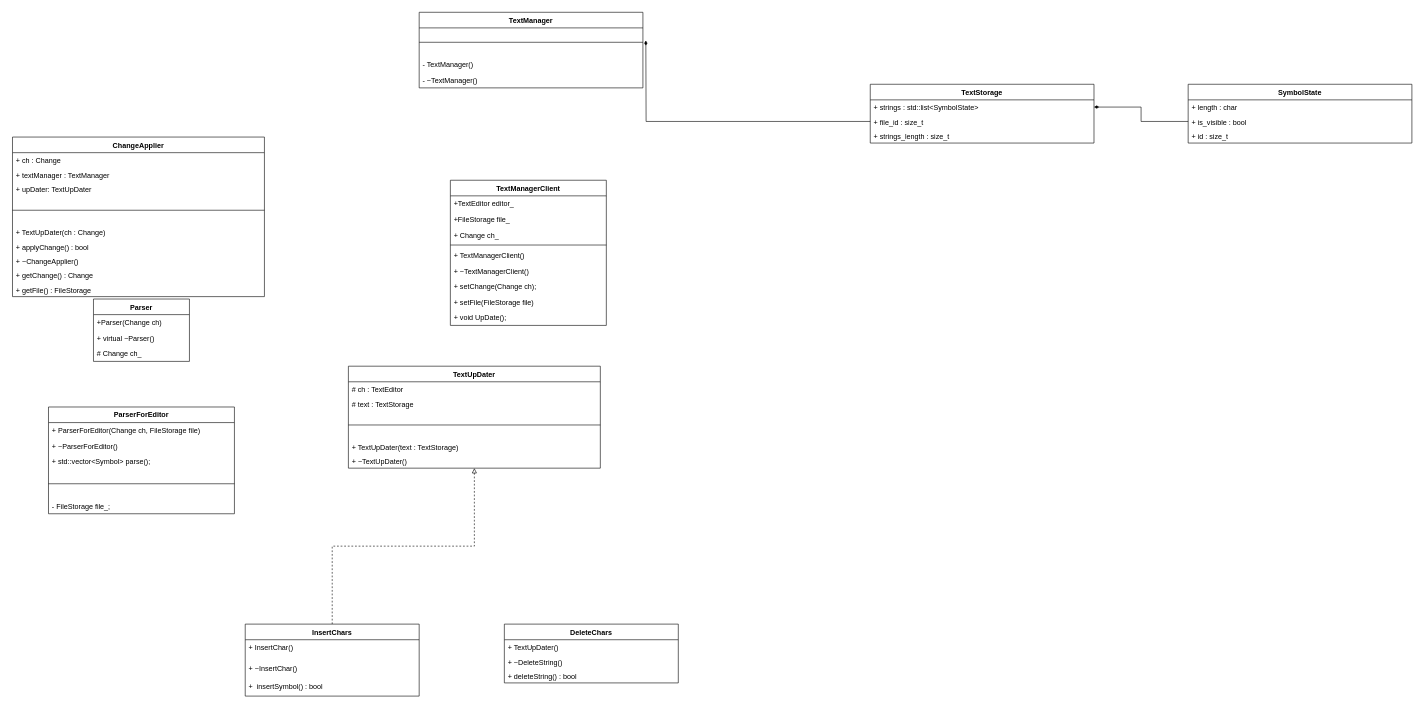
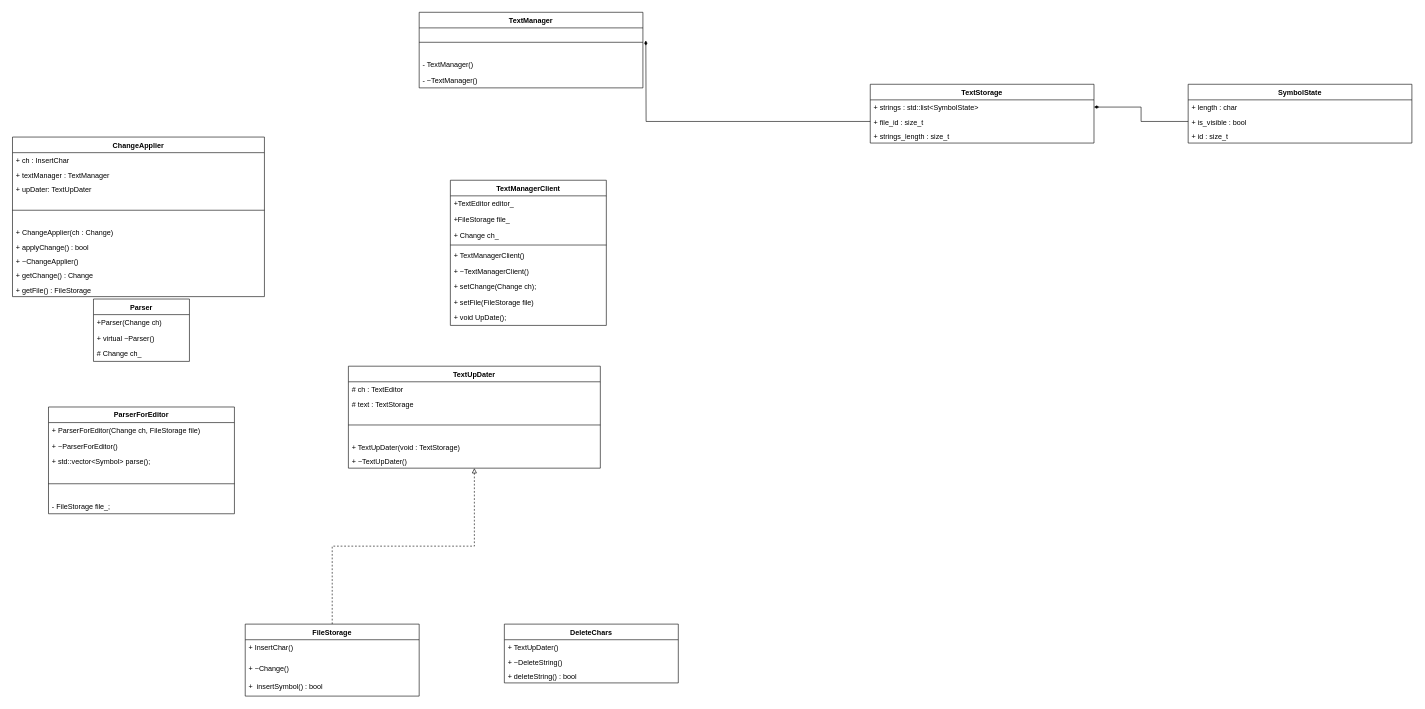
node "+ ch : Change": label "+ ch : Change" -> "+ ch : InsertChar"
node "+ TextUpDater(ch : Change)": label "+ TextUpDater(ch : Change)" -> "+ ChangeApplier(ch : Change)"
node "+ TextUpDater(text : TextStorage)": label "+ TextUpDater(text : TextStorage)" -> "+ TextUpDater(void : TextStorage)"
node "InsertChars": label "InsertChars" -> "FileStorage"
node "+ ~InsertChar()": label "+ ~InsertChar()" -> "+ ~Change()"
